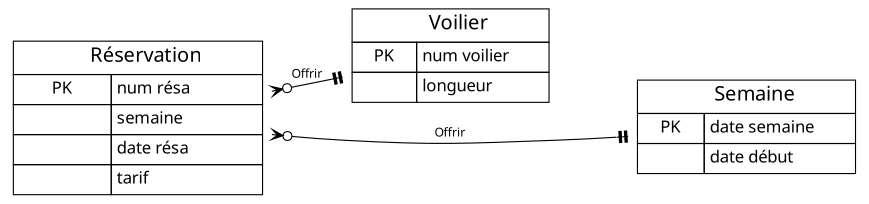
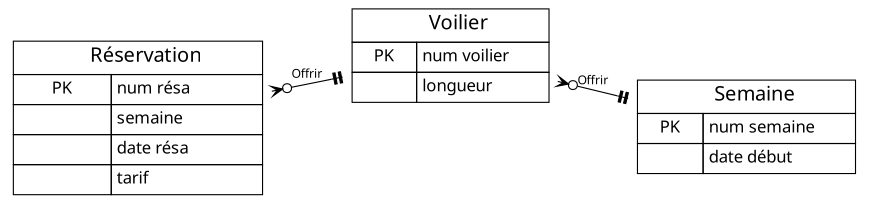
node "Semaine": text "date semaine" -> "num semaine"
edge "Réservation" -- "Semaine": now "Voilier" -- "Semaine"
